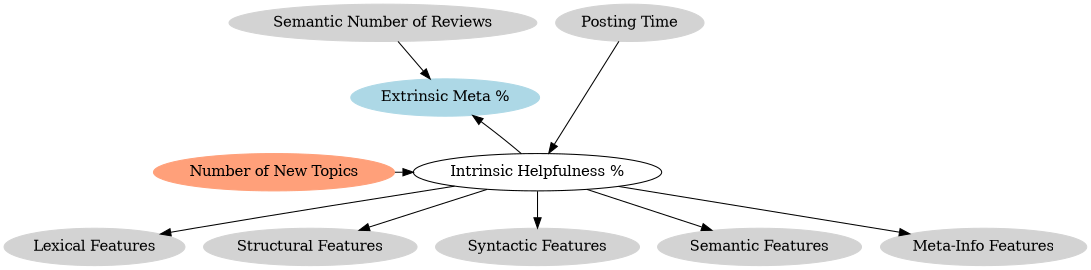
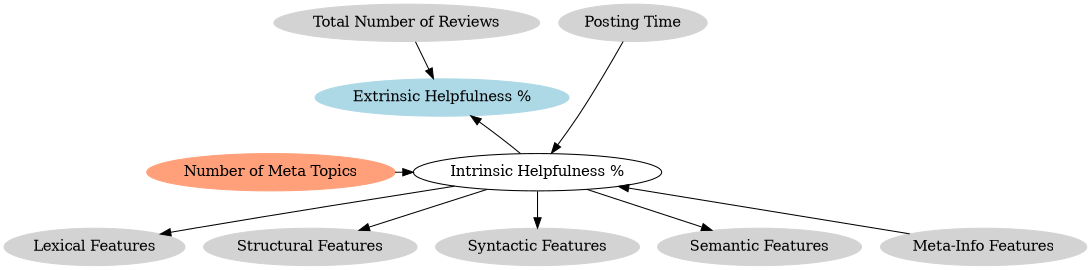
node "Semantic Number of Reviews": label "Semantic Number of Reviews" -> "Total Number of Reviews"
node "Extrinsic Meta %": label "Extrinsic Meta %" -> "Extrinsic Helpfulness %"
node "Number of New Topics": label "Number of New Topics" -> "Number of Meta Topics"
edge "Intrinsic Helpfulness %" -> "Meta-Info Features": reversed
